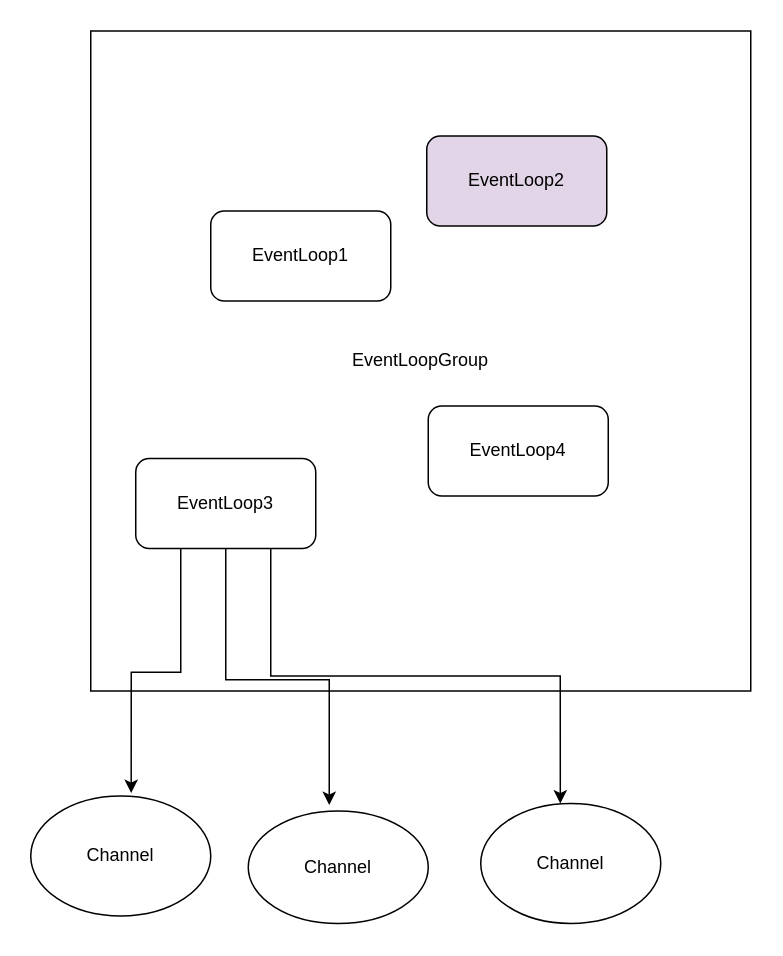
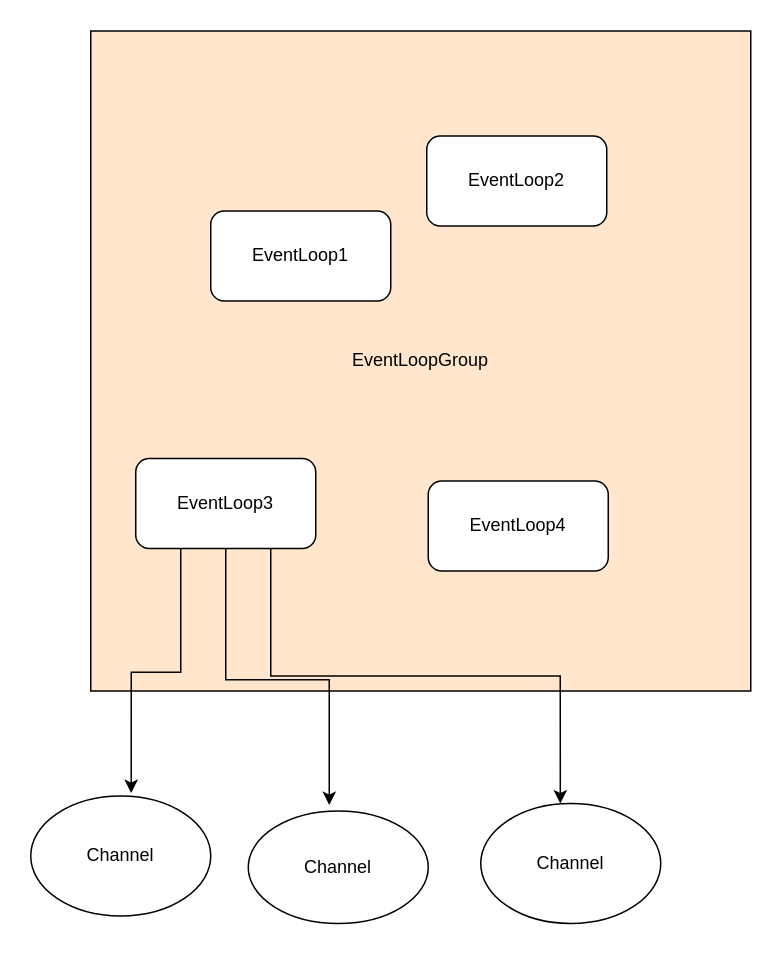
node "EventLoop2": fillcolor #e1d5e7 -> #ffffff
node "EventLoopGroup": fillcolor #ffffff -> #ffe6cc
node "EventLoop4": moved (518, 451) -> (518, 526)
